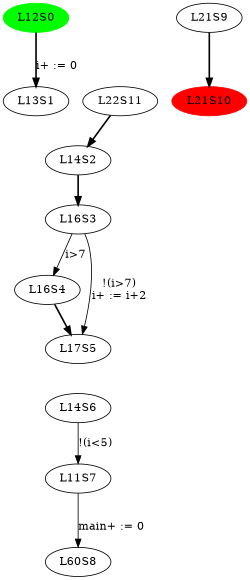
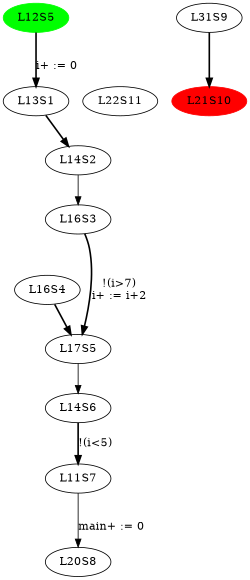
node "L12S0": label "L12S0" -> "L12S5"
node "L21S9": label "L21S9" -> "L31S9"
edge "L22S11" -> "L14S2": now "L13S1" -> "L14S2"
edge "L14S2" -> "L16S3": style bold -> solid
edge "L16S3" -> "L16S4": removed, label "i>7"
edge "L16S3" -> "L17S5": style solid -> bold
edge "L17S5" -> "L14S6": added
edge "L14S6" -> "L11S7": style solid -> bold
node "L60S8": label "L60S8" -> "L20S8"
